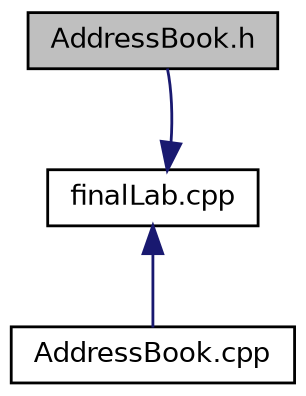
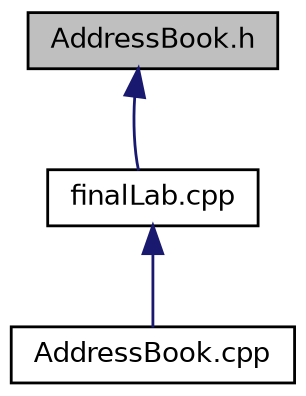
edge "AddressBook.h" -> "finalLab.cpp": reversed
